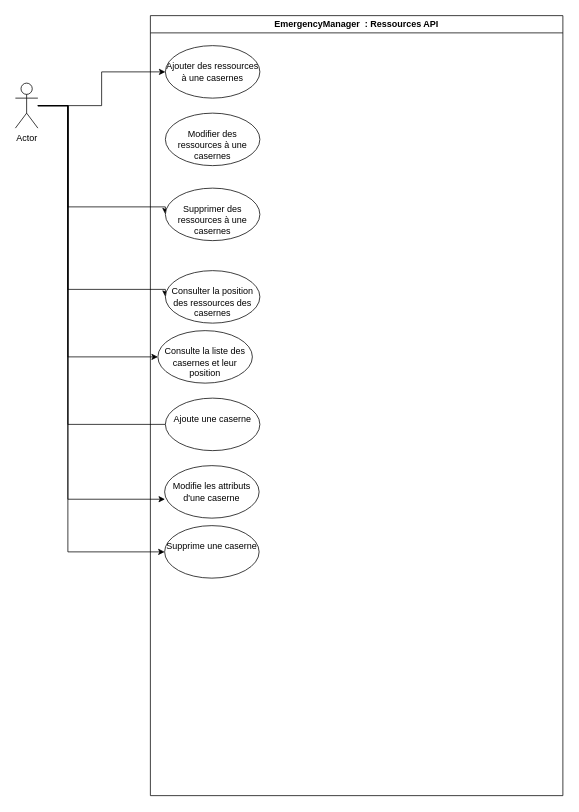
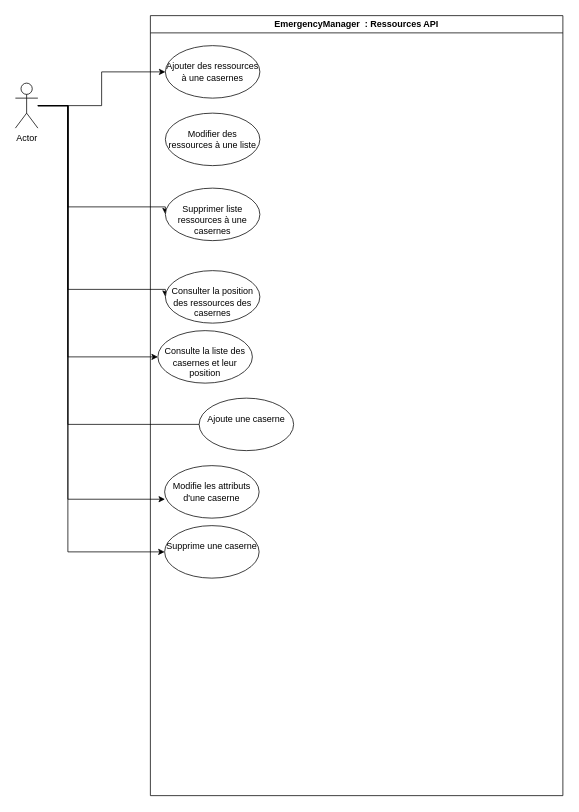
node "Modifier des ressources à une casernes": label "Modifier des ressources à une casernes" -> "Modifier des ressources à une liste"
node "Supprimer des ressources à une casernes": label "Supprimer des ressources à une casernes" -> "Supprimer liste ressources à une casernes"
node "Ajoute une caserne": moved (213, 424) -> (246, 424)
